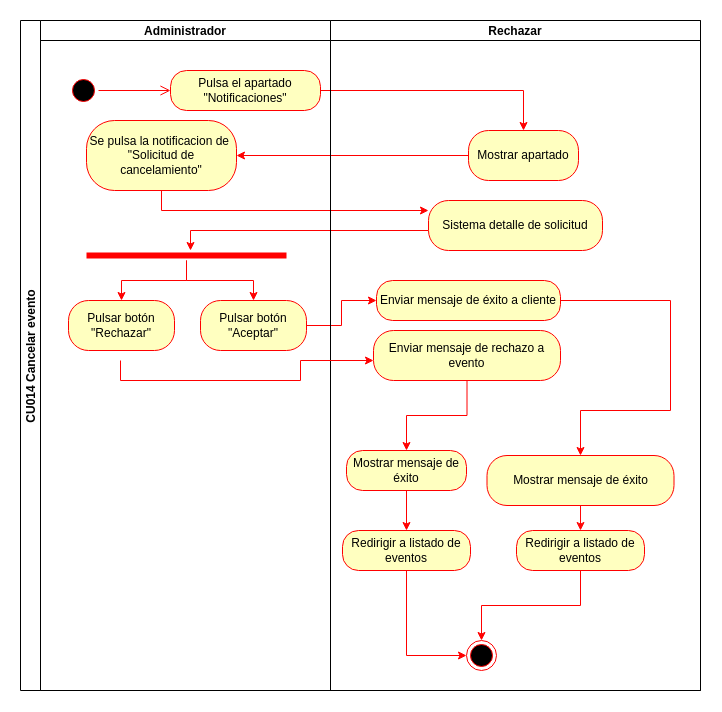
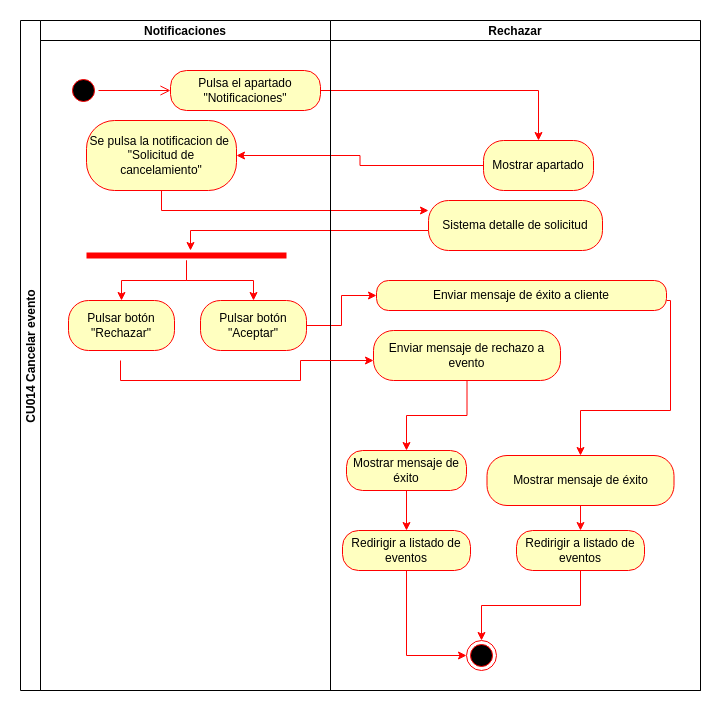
node "Administrador": label "Administrador" -> "Notificaciones"
node "Mostrar apartado": moved (524, 156) -> (539, 166)
node "Enviar mensaje de éxito a cliente": size 184x40 -> 290x30
